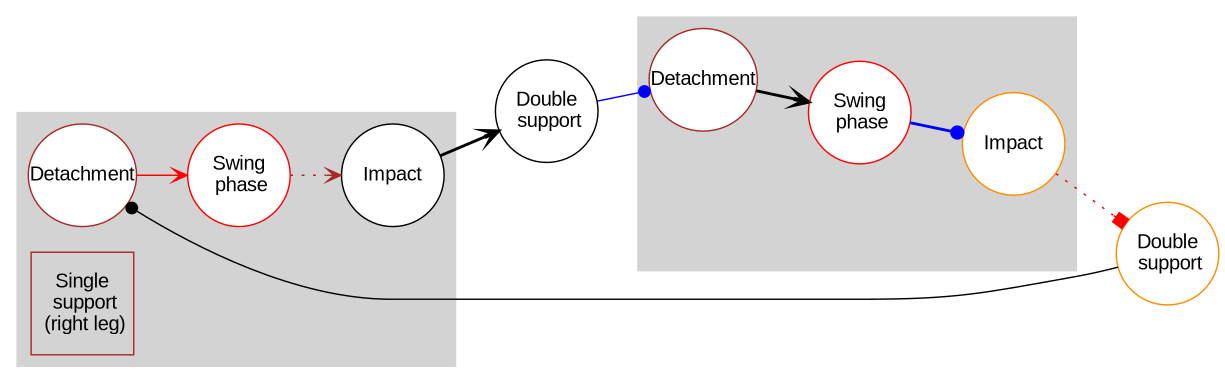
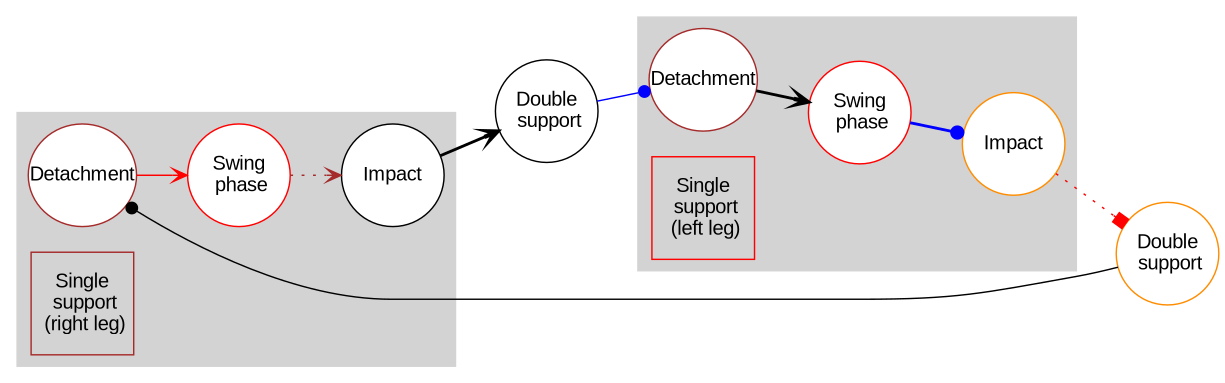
node "Single support (left leg)": added
